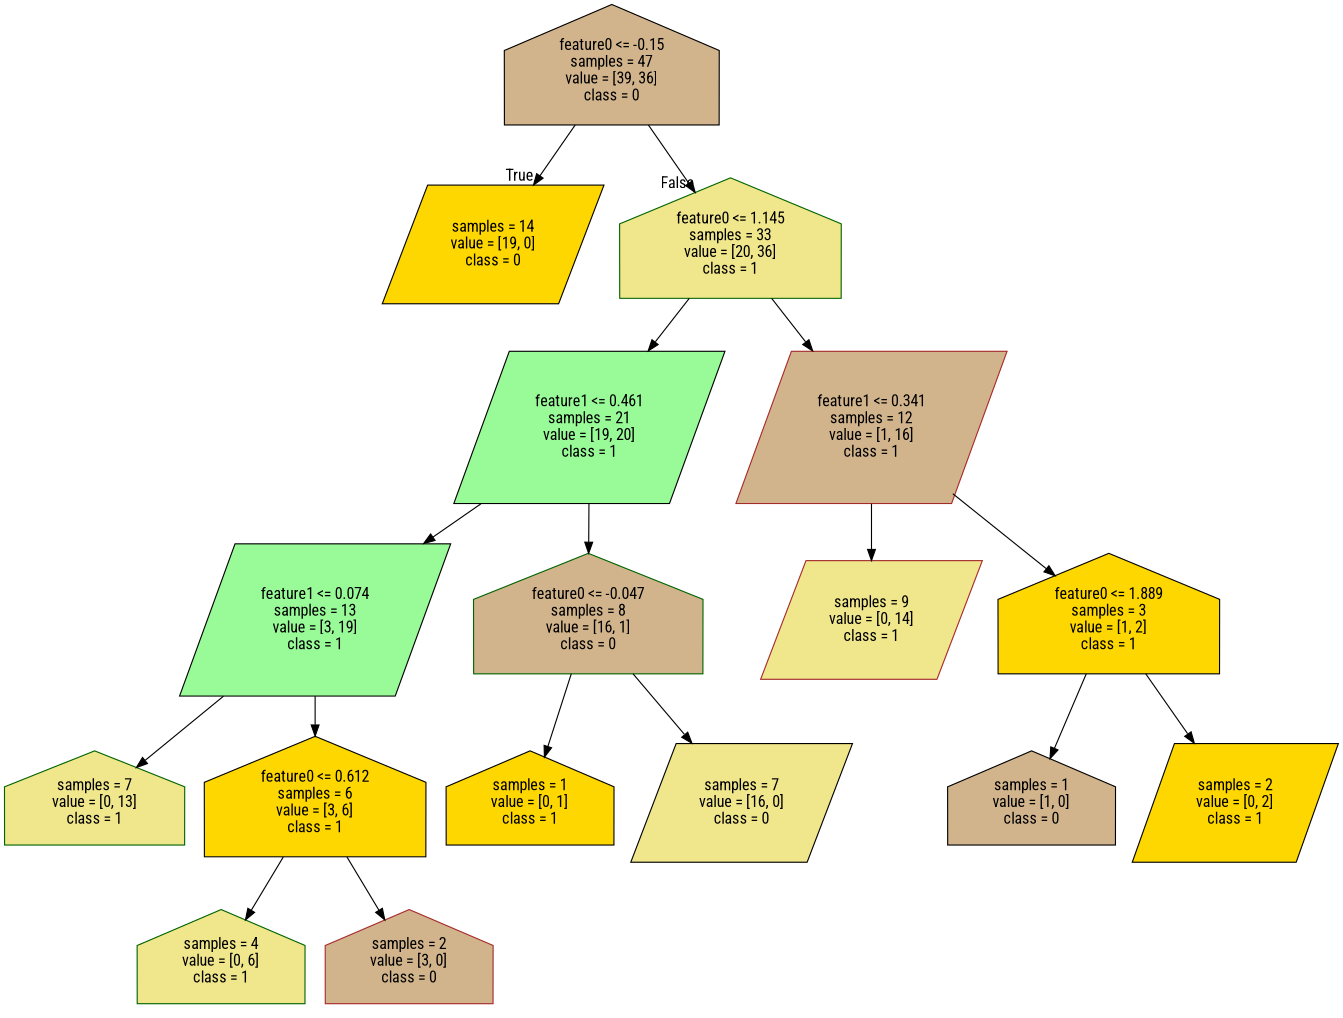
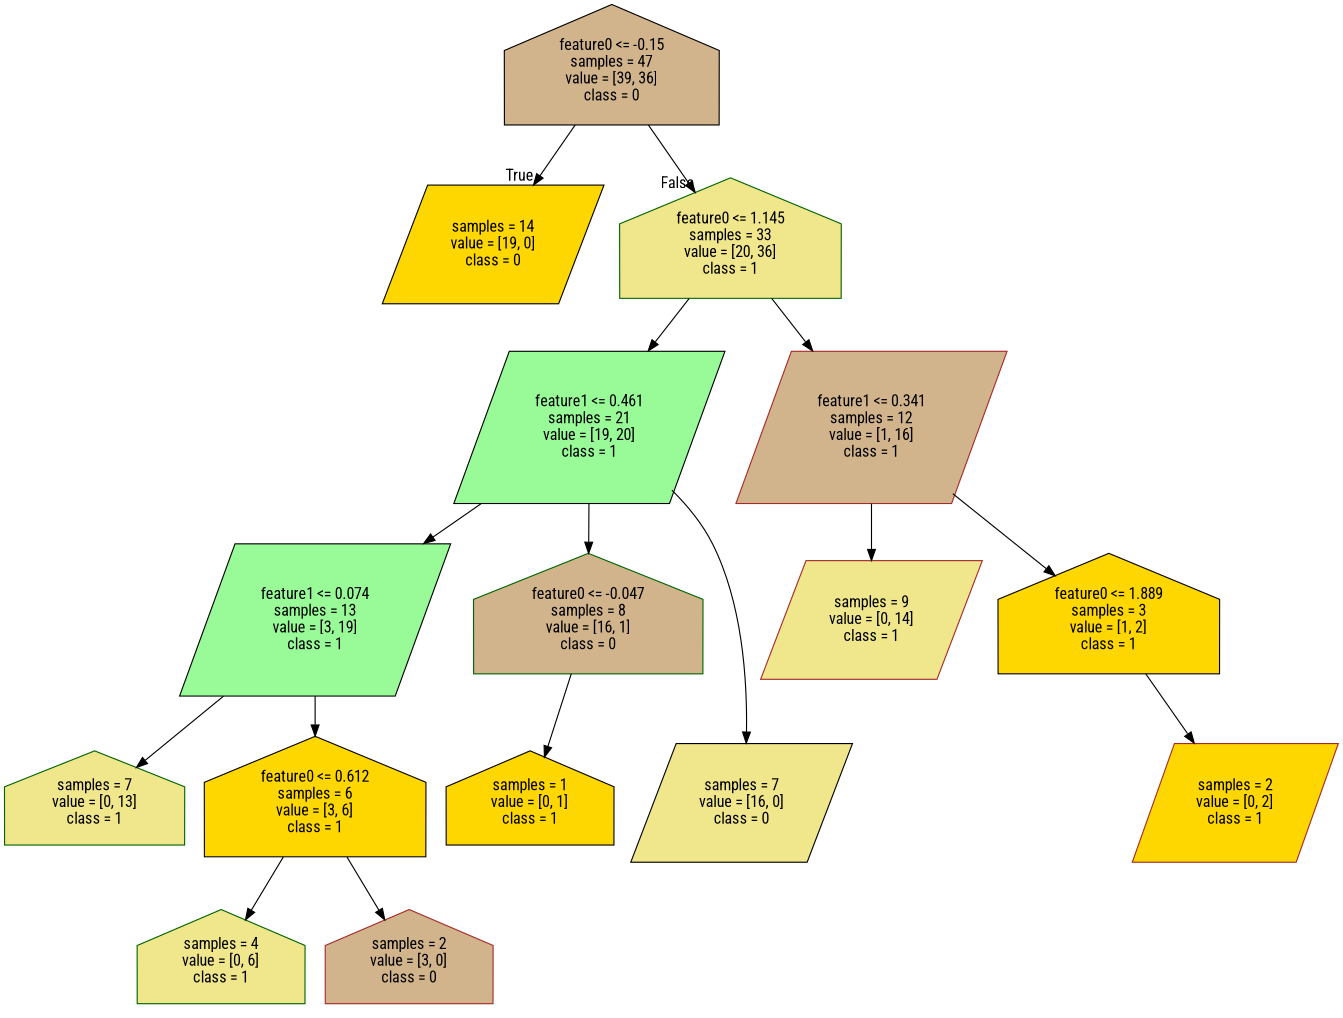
edge "feature0 <= -0.047 samples = 8 value = [16, 1] class = 0" -> "samples = 7 value = [16, 0] class = 0": now "feature1 <= 0.461 samples = 21 value = [19, 20] class = 1" -> "samples = 7 value = [16, 0] class = 0"
node "samples = 1 value = [1, 0] class = 0": removed
node "samples = 2 value = [0, 2] class = 1": color black -> brown
